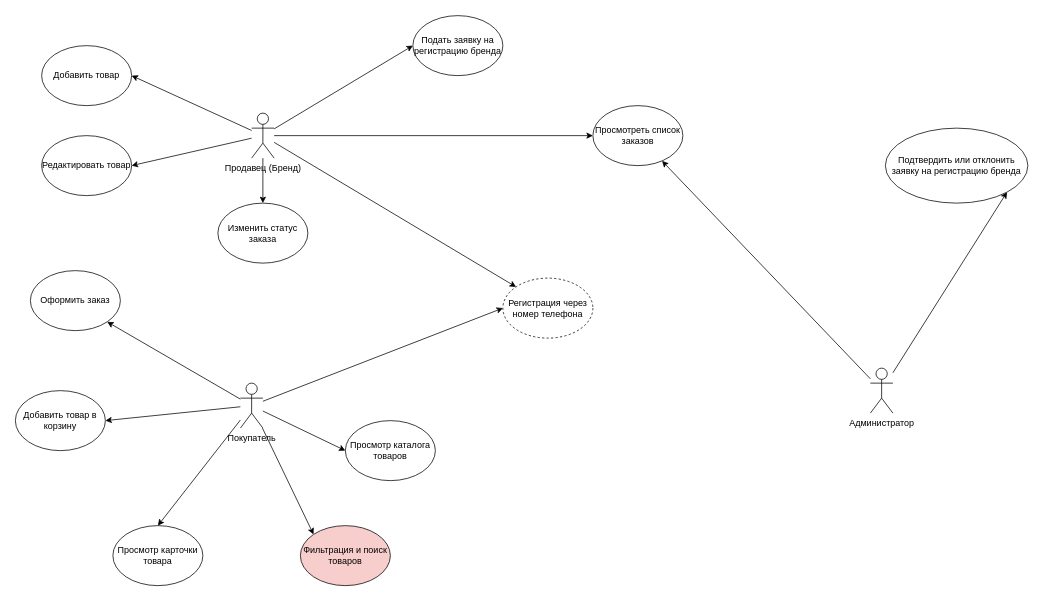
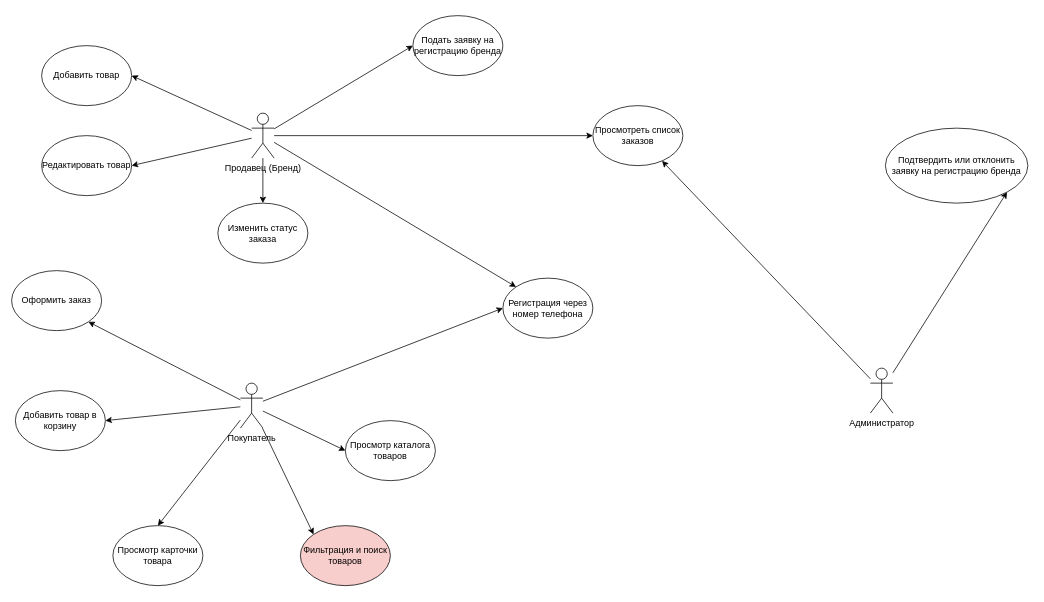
node "Оформить заказ": moved (75, 300) -> (57, 300)
node "Регистрация через номер телефона": style dashed -> solid
